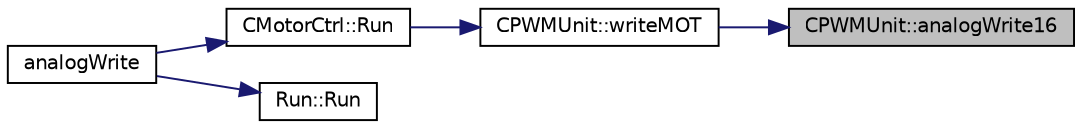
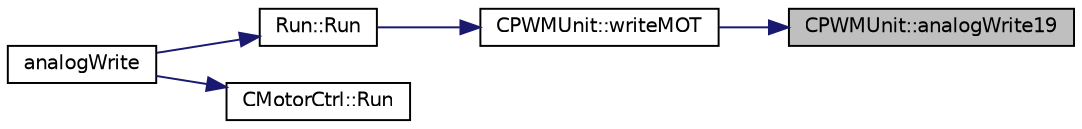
edge "CMotorCtrl::Run" -> "CPWMUnit::writeMOT": now "Run::Run" -> "CPWMUnit::writeMOT"
node "CPWMUnit::analogWrite16": label "CPWMUnit::analogWrite16" -> "CPWMUnit::analogWrite19"
